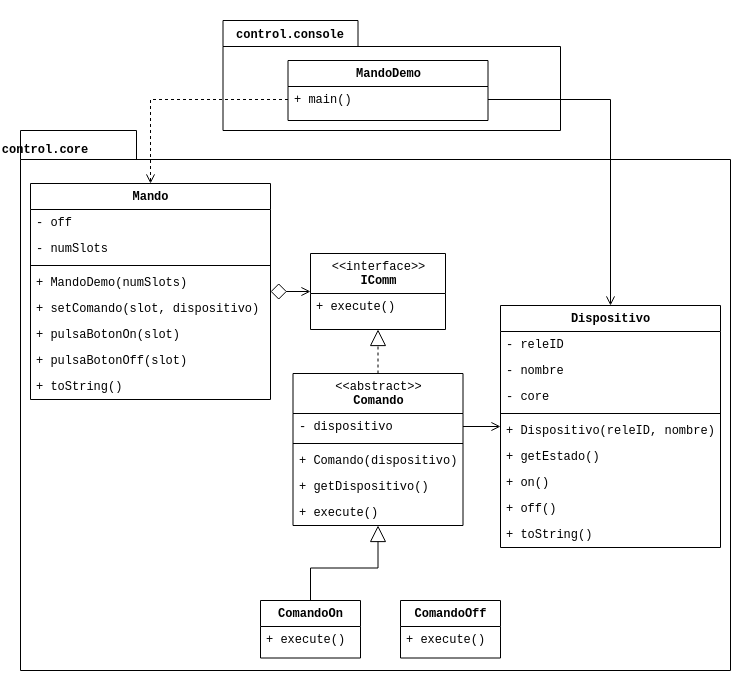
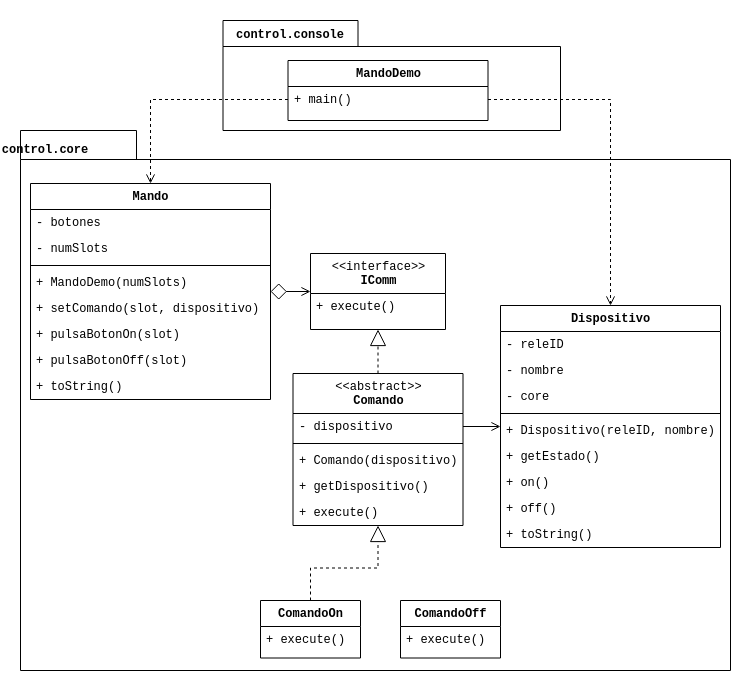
edge "+ main()" -> "Dispositivo": style solid -> dashed
node "- off": label "- off" -> "- botones"
edge "ComandoOn" -> "<<abstract>> Comando": style solid -> dashed
